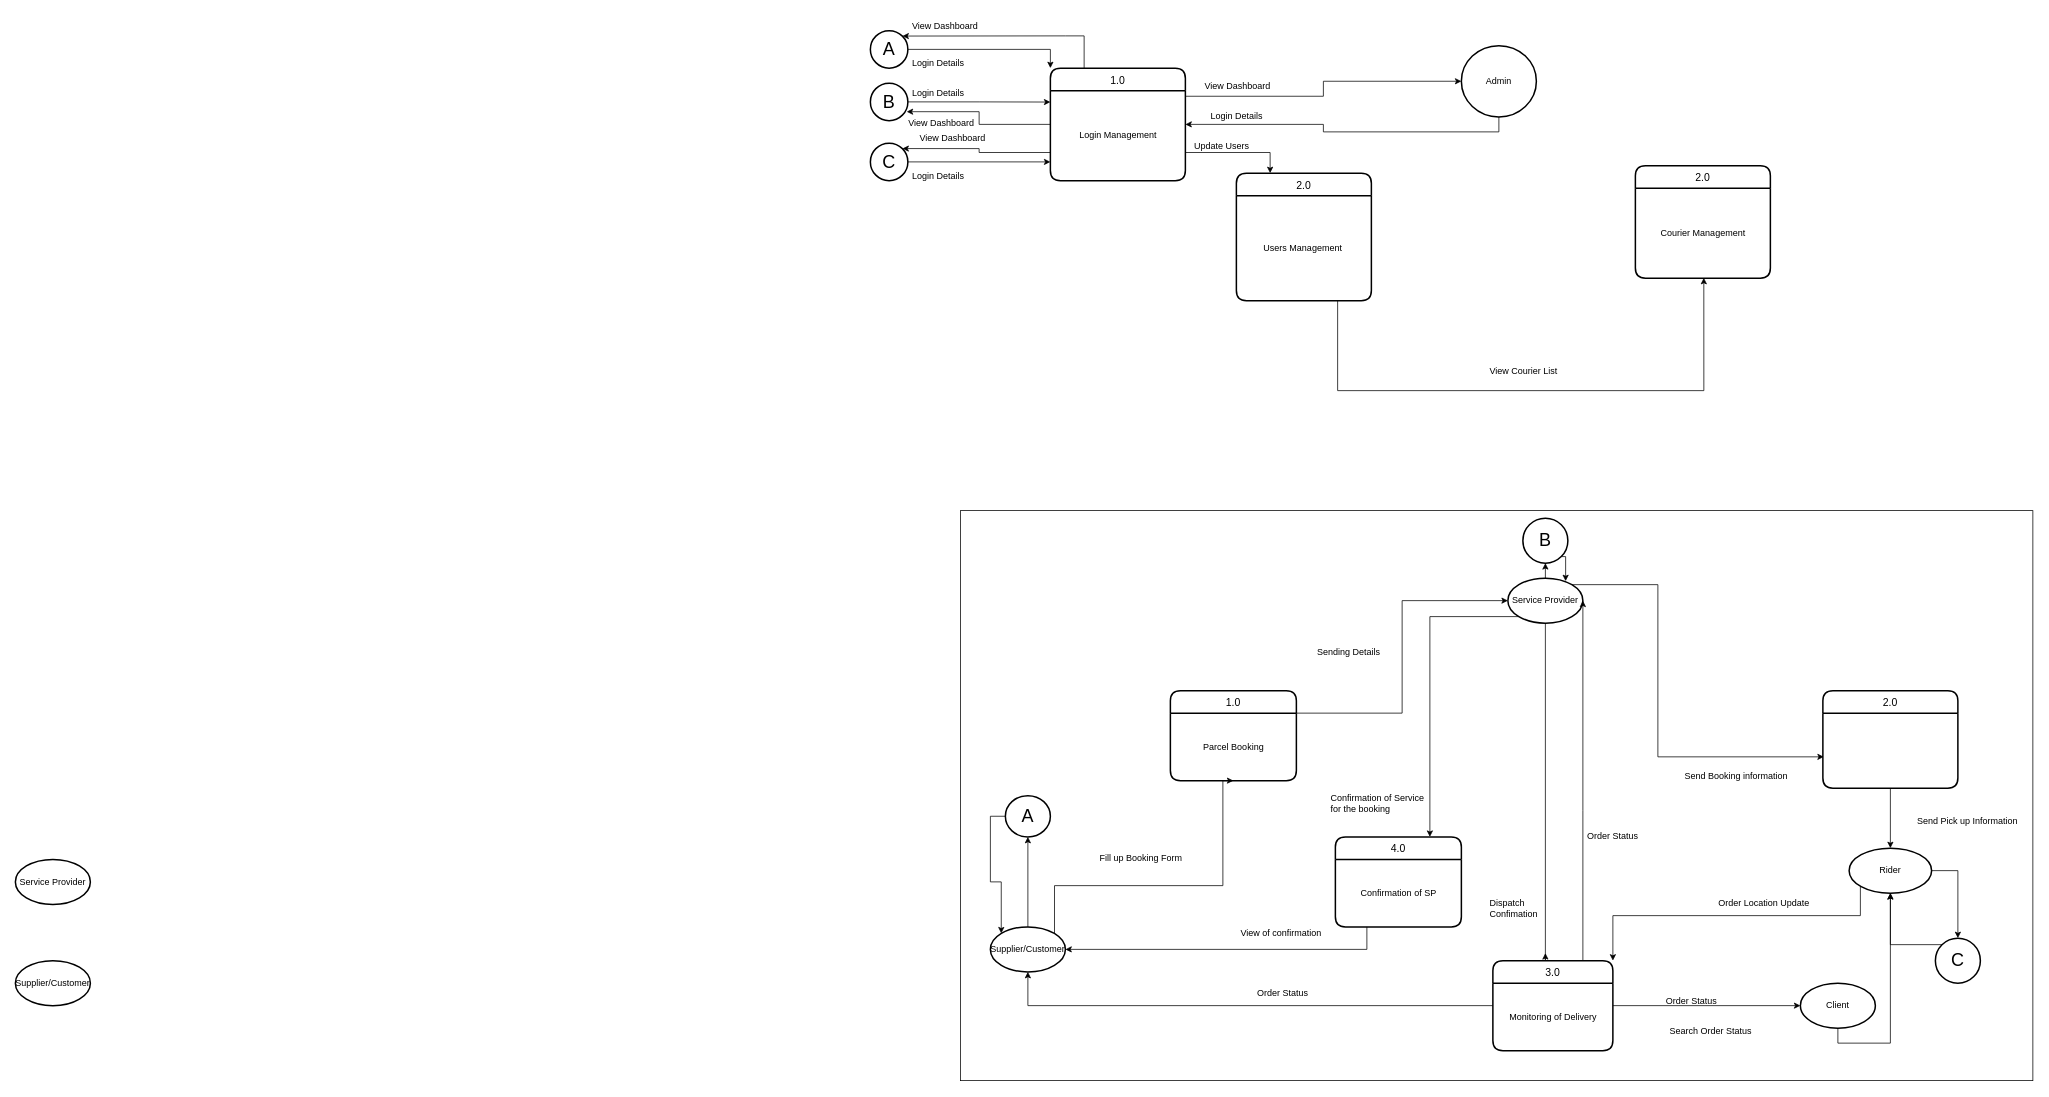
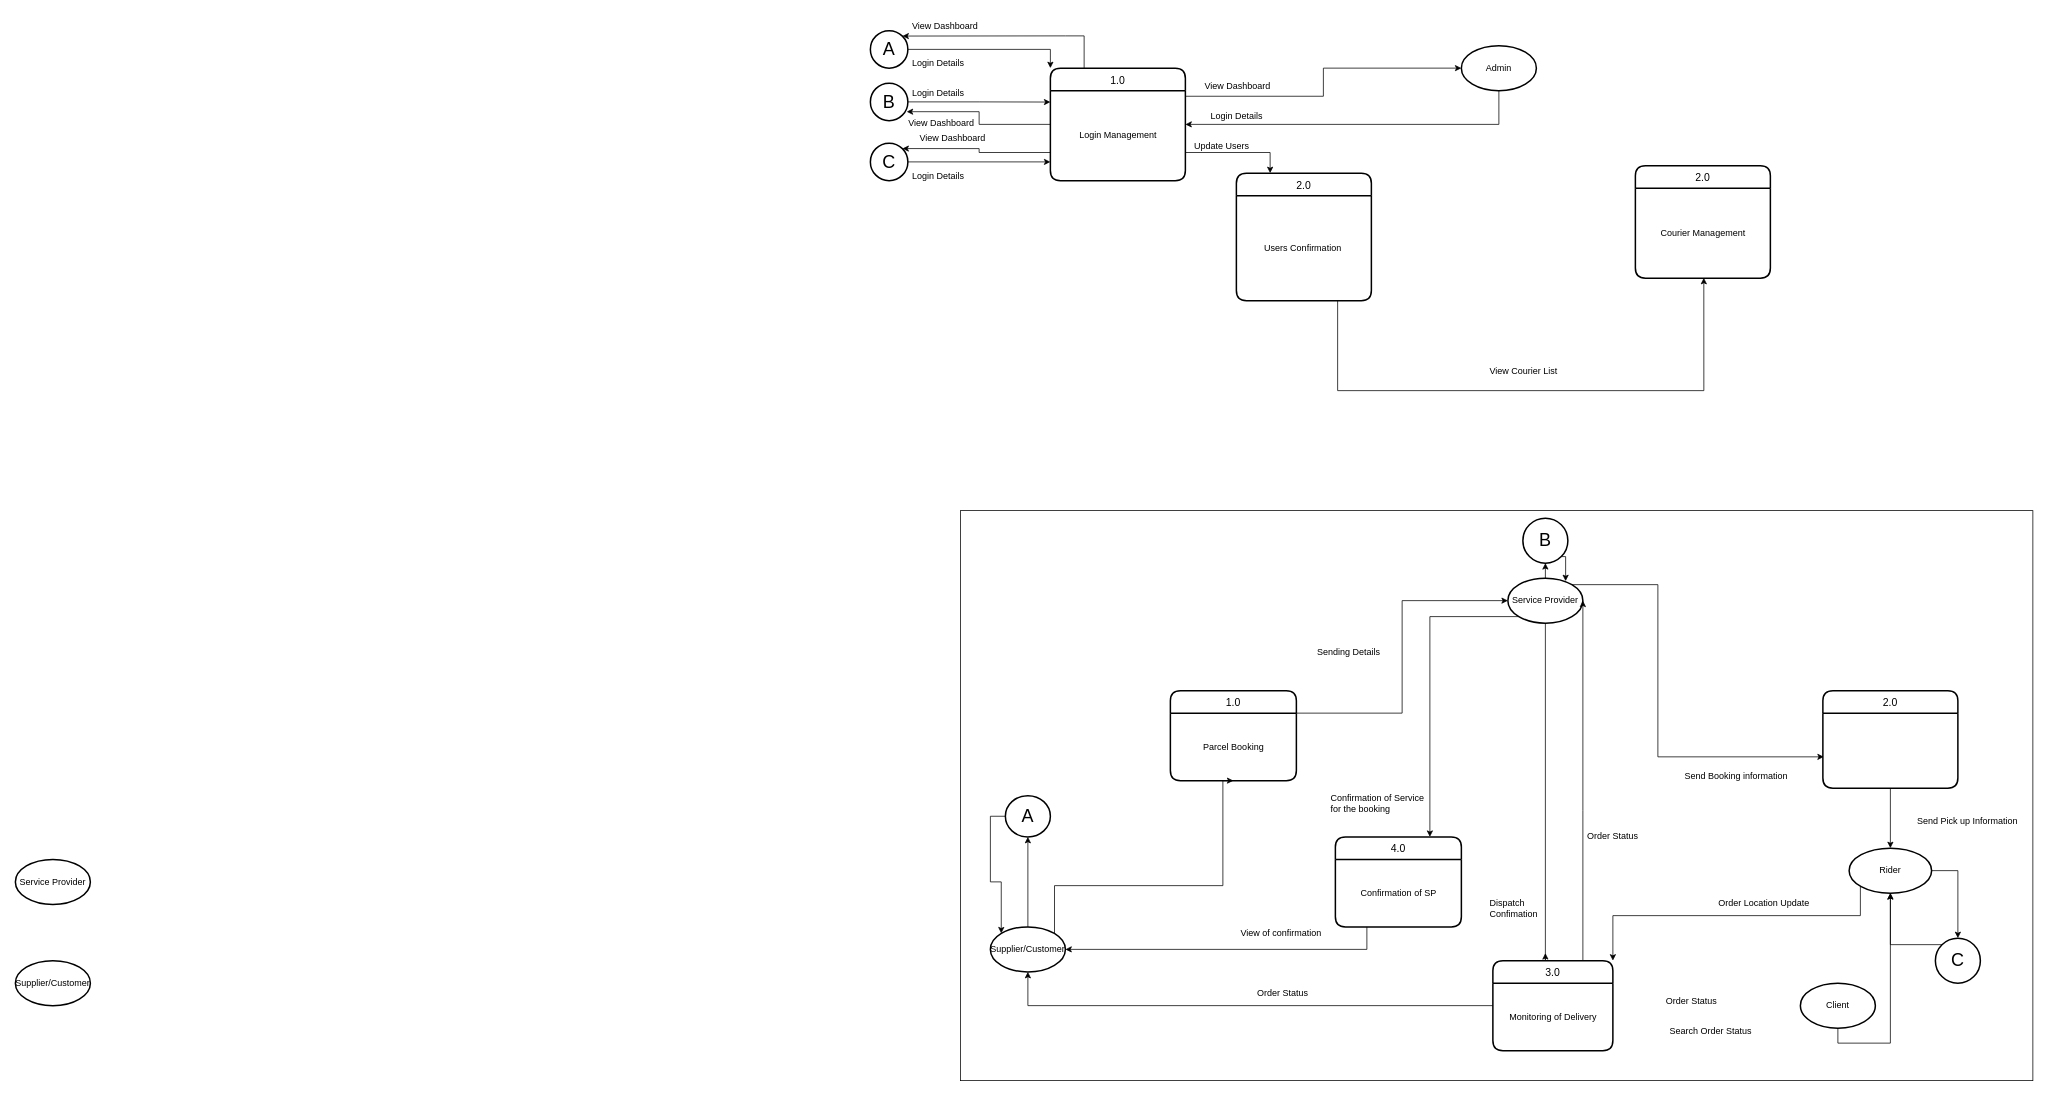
node "Admin": size 75x71 -> 75x45
node "Users Management": label "Users Management" -> "Users Confirmation"
node "Fill up Booking Form": removed
edge "3.0" -> "Client": removed
